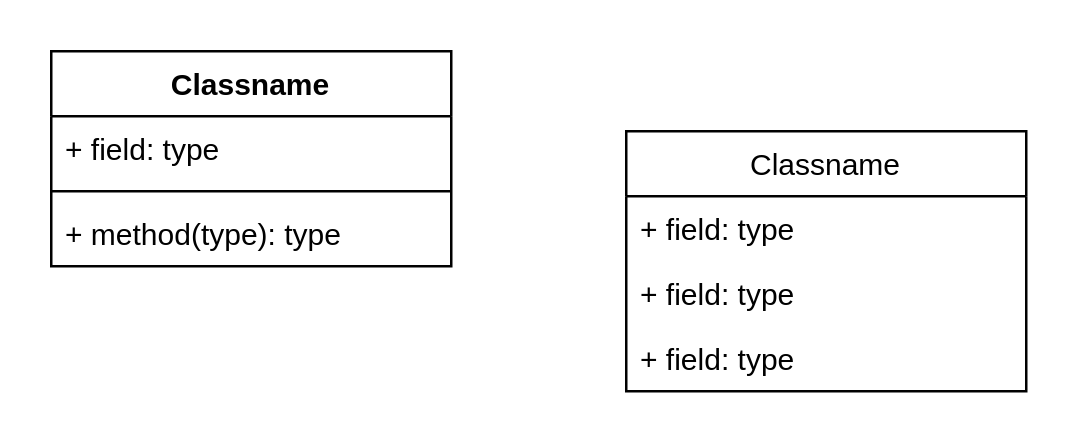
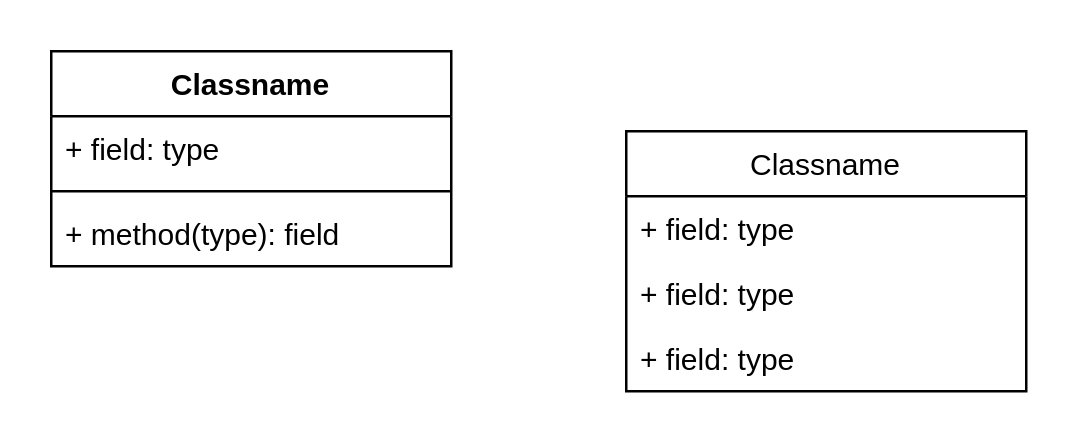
node "+ method(type): type": label "+ method(type): type" -> "+ method(type): field"
